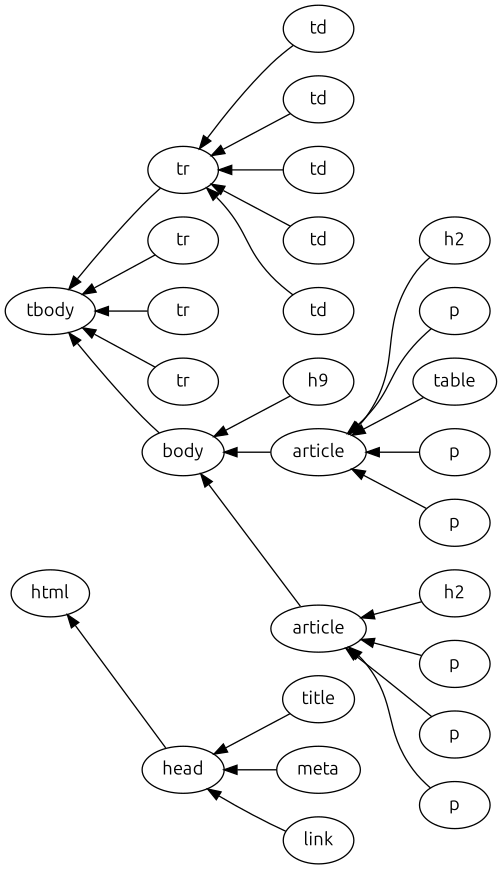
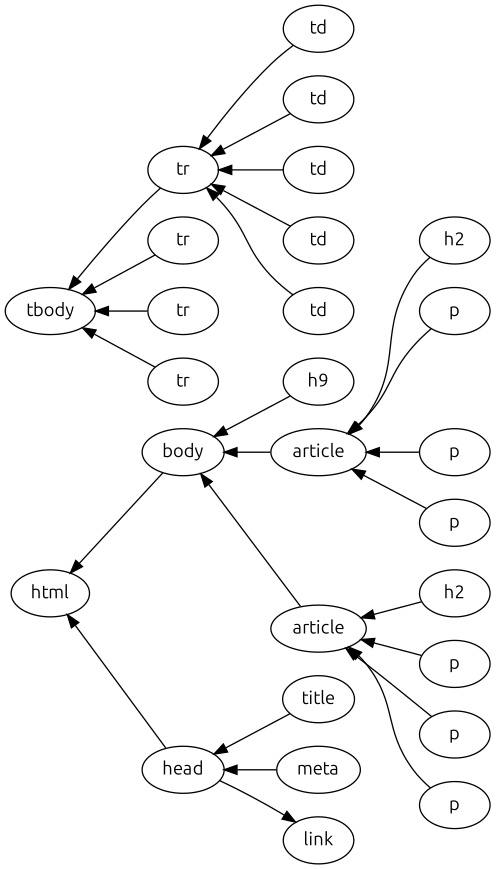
node "table": removed
edge "body" -> "tbody": now "body" -> "html"
edge "link" -> "head": reversed
